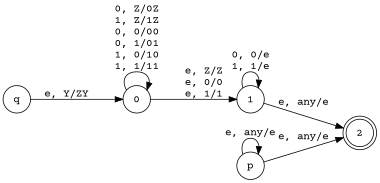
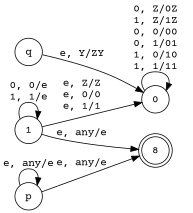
edge "0" -> "1": reversed
node "2": label "2" -> "8"
